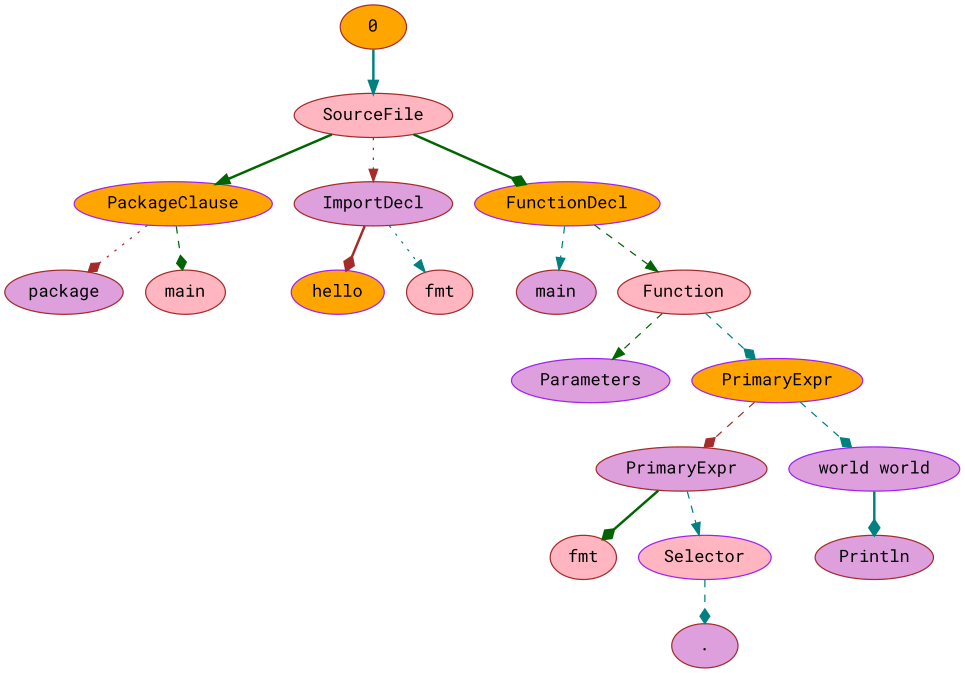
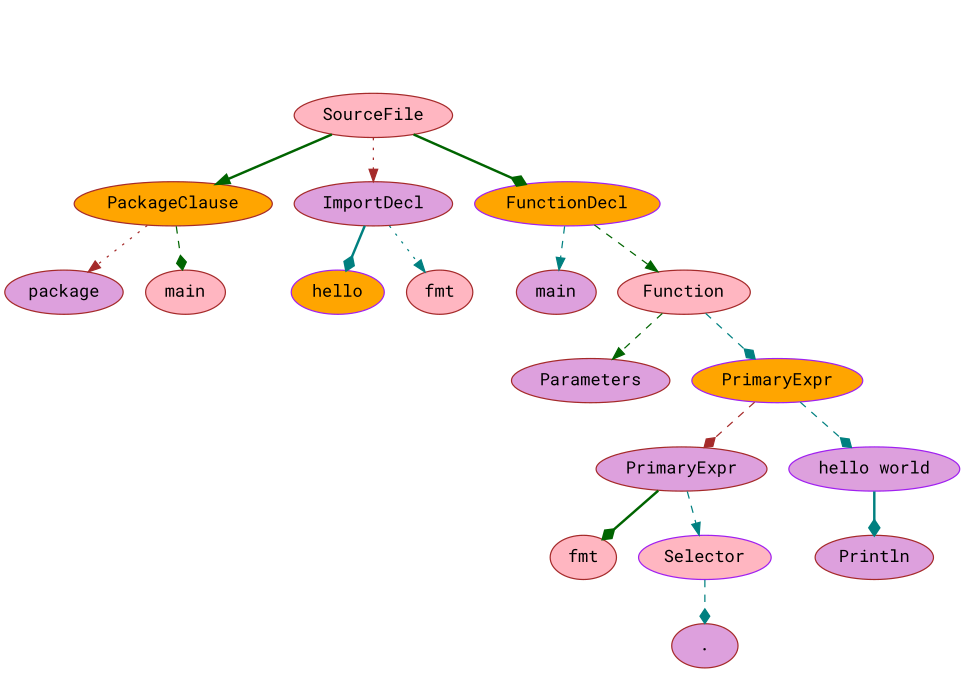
node "0": removed
node "PackageClause": color purple -> brown
edge "ImportDecl" -> "hello": color brown -> teal
edge "PackageClause" -> "package": arrowhead diamond -> normal
node "Parameters": color purple -> brown
node "world world": label "world world" -> "hello world"
